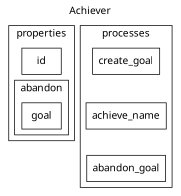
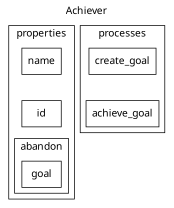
node "name": added
node "achieve_name": label "achieve_name" -> "achieve_goal"
node "abandon_goal": removed
